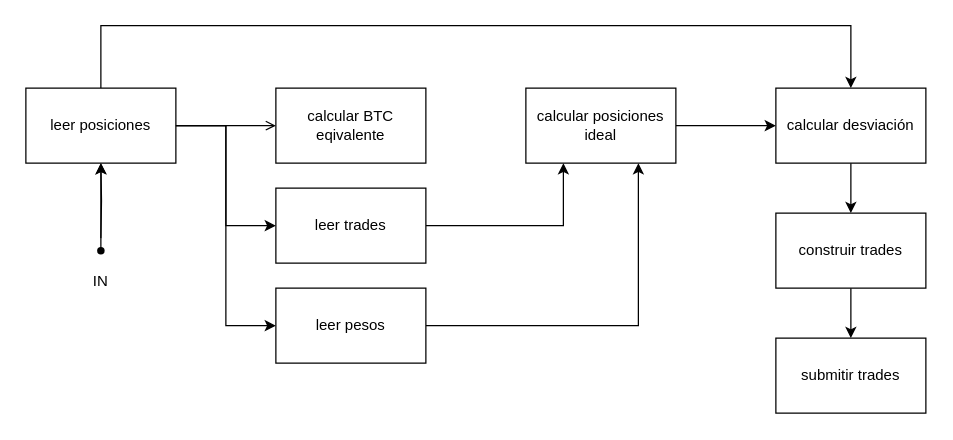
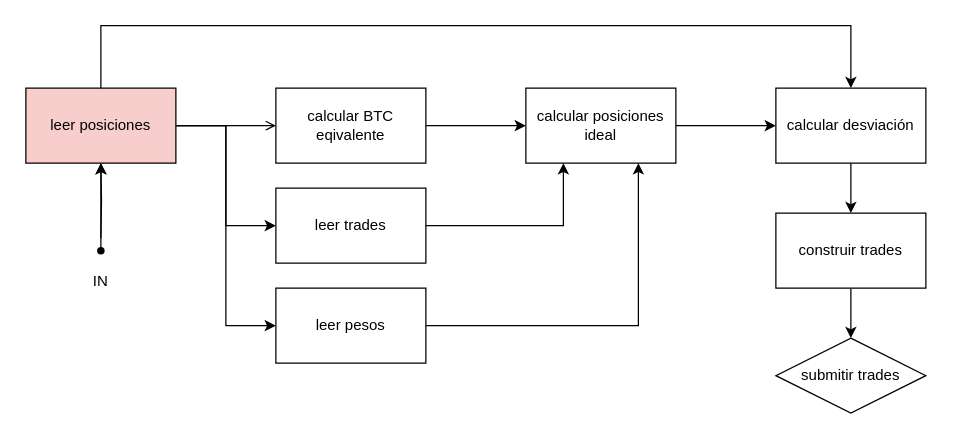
node "leer posiciones": fillcolor #ffffff -> #f8cecc
edge "calcular BTC eqivalente" -> "calcular posiciones ideal": added
node "submitir trades": shape rectangle -> diamond
